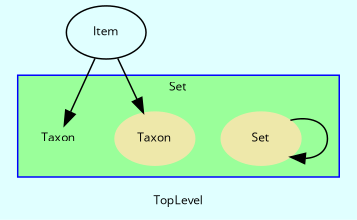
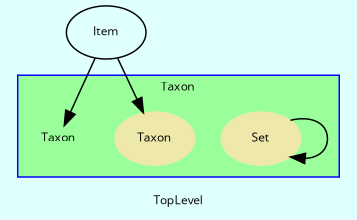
cluster "Set": label "Set" -> "Taxon"
